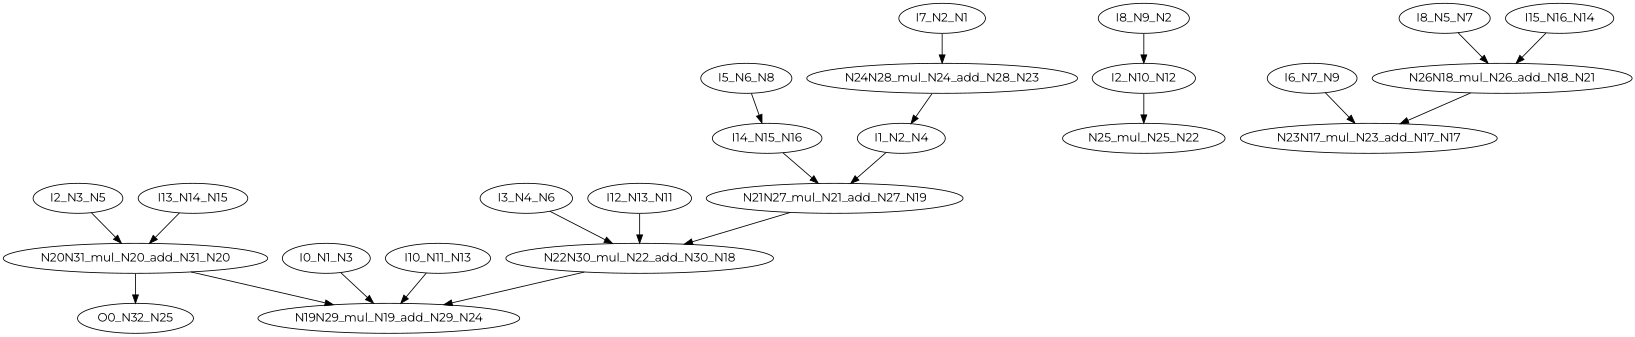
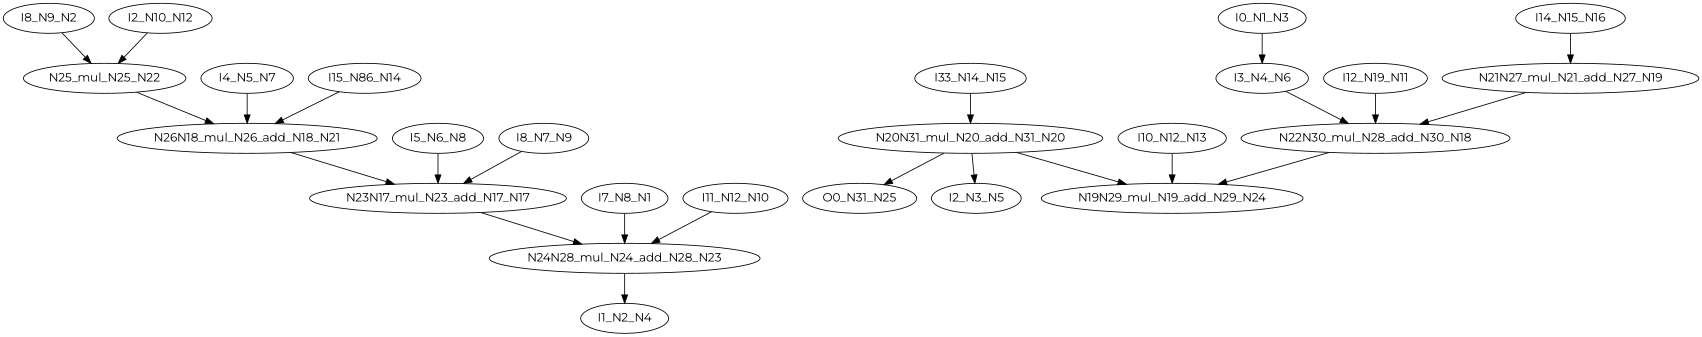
node "I7_N2_N1": label "I7_N2_N1" -> "I7_N8_N1"
node "I8_N5_N7": label "I8_N5_N7" -> "I4_N5_N7"
node "I15_N16_N14": label "I15_N16_N14" -> "I15_N86_N14"
edge "I8_N9_N2" -> "I2_N10_N12": now "I8_N9_N2" -> "N25_mul_N25_N22"
node "I6_N7_N9": label "I6_N7_N9" -> "I8_N7_N9"
edge "I5_N6_N8" -> "I14_N15_N16": now "I5_N6_N8" -> "N23N17_mul_N23_add_N17_N17"
edge "N25_mul_N25_N22" -> "N26N18_mul_N26_add_N18_N21": added
edge "I1_N2_N4" -> "N21N27_mul_N21_add_N27_N19": removed
node "I13_N14_N15": label "I13_N14_N15" -> "I33_N14_N15"
node "I12_N13_N11": label "I12_N13_N11" -> "I12_N19_N11"
node "I11_N12_N10": added
edge "I2_N3_N5" -> "N20N31_mul_N20_add_N31_N20": reversed
edge "N23N17_mul_N23_add_N17_N17" -> "N24N28_mul_N24_add_N28_N23": added
node "I10_N11_N13": label "I10_N11_N13" -> "I10_N12_N13"
node "N22N30_mul_N22_add_N30_N18": label "N22N30_mul_N22_add_N30_N18" -> "N22N30_mul_N28_add_N30_N18"
edge "I0_N1_N3" -> "N19N29_mul_N19_add_N29_N24": now "I0_N1_N3" -> "I3_N4_N6"
node "O0_N32_N25": label "O0_N32_N25" -> "O0_N31_N25"
